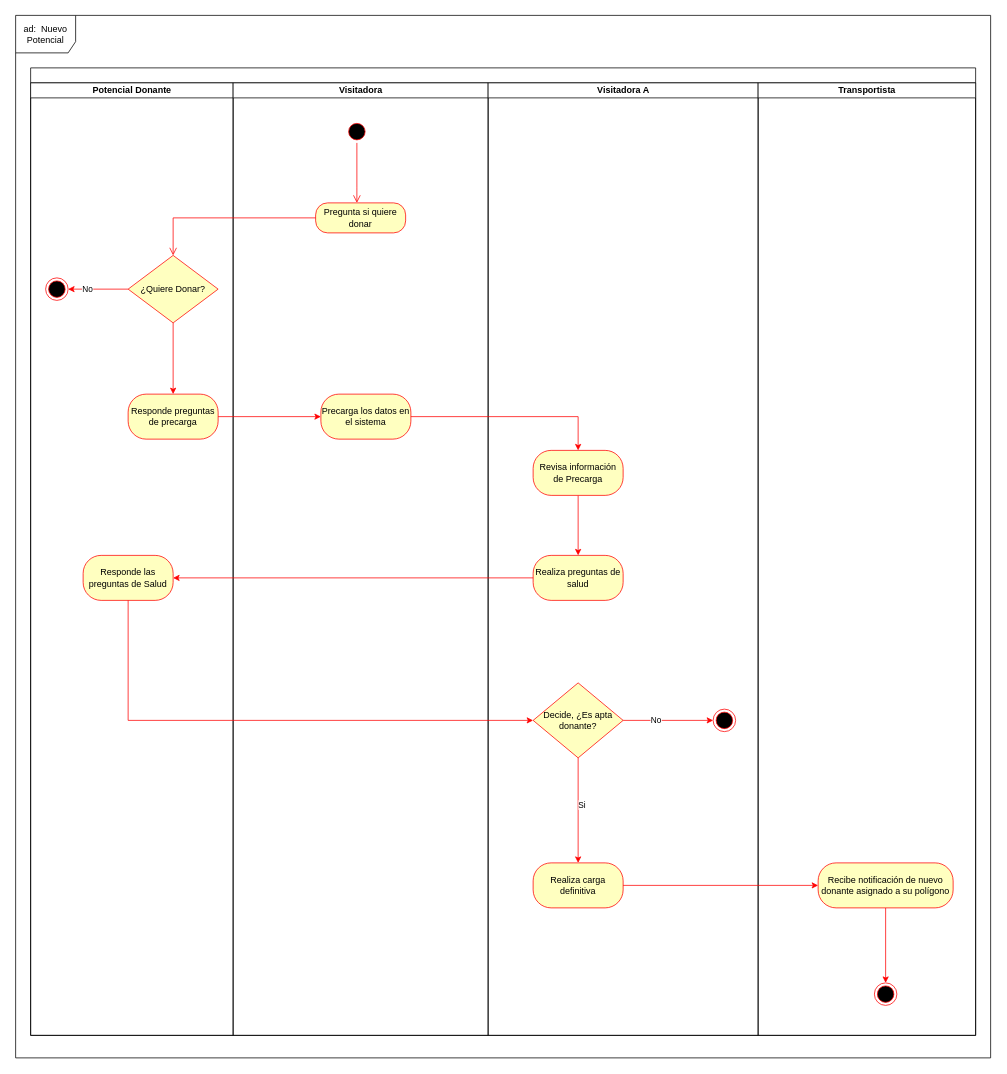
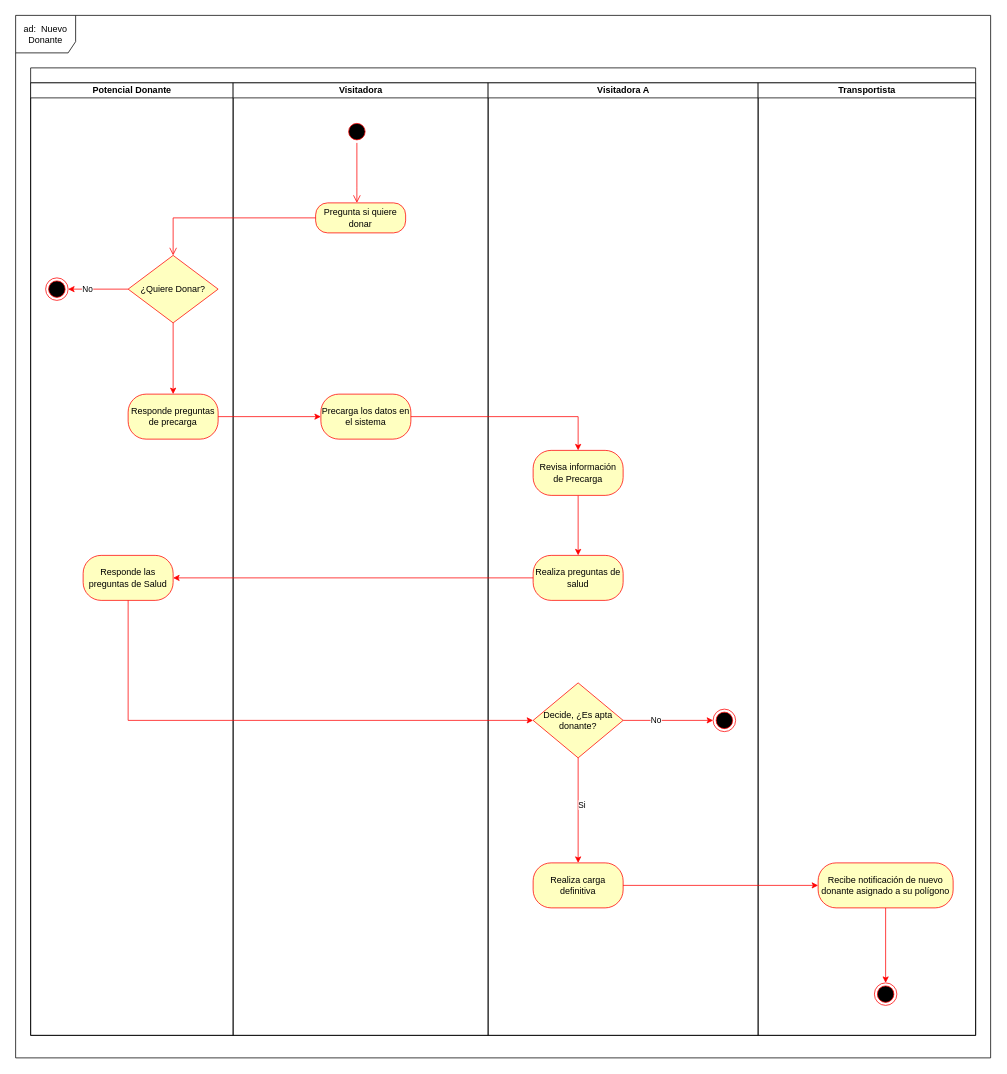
node "ad: Nuevo Potencial": label "ad: Nuevo Potencial" -> "ad: Nuevo Donante"
